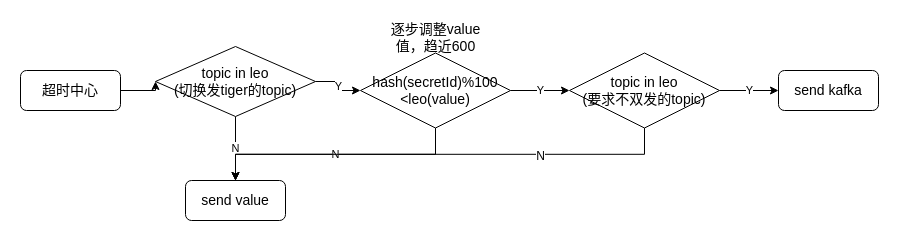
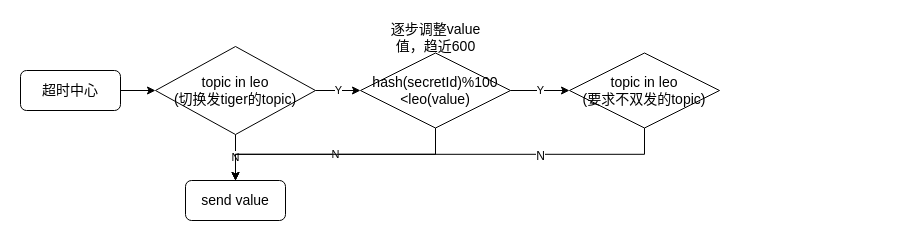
node "topic in leo (切换发tiger的topic)": size 160x70 -> 160x88
edge "topic in leo (要求不双发的topic)" -> "send kafka": removed, label "Y"
node "send kafka": removed
